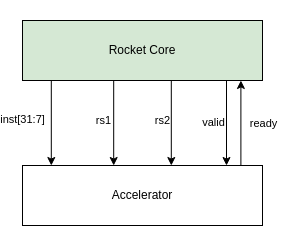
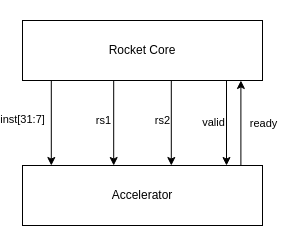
node "Rocket Core": fillcolor #d5e8d4 -> #ffffff
